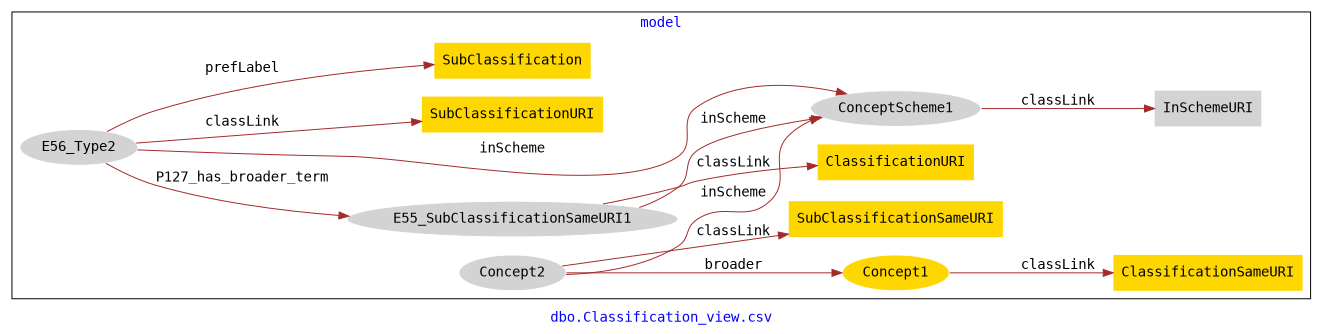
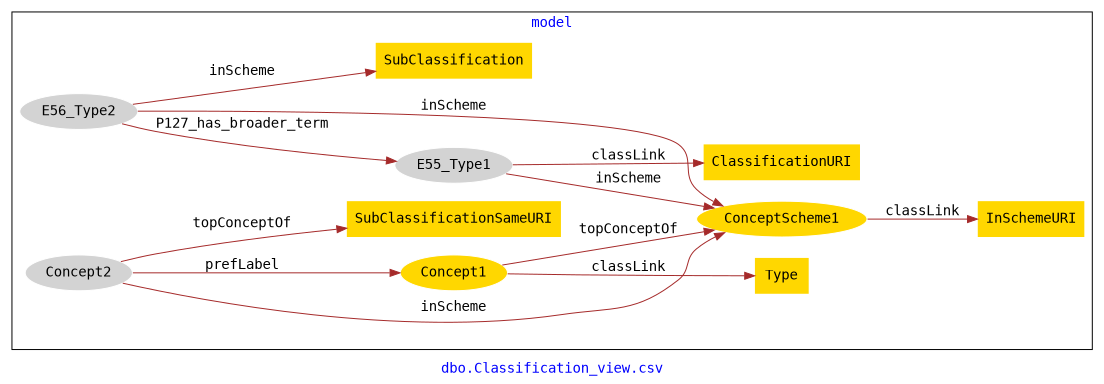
edge "E56_Type2" -> "SubClassification": label "prefLabel" -> "inScheme"
node "ConceptScheme1": fillcolor lightgray -> gold
node "InSchemeURI": fillcolor lightgray -> gold
node "SubClassificationURI": removed
node "E55_SubClassificationSameURI1": label "E55_SubClassificationSameURI1" -> "E55_Type1"
edge "Concept2" -> "SubClassificationSameURI": label "classLink" -> "topConceptOf"
edge "Concept1" -> "ConceptScheme1": added, label "topConceptOf"
edge "Concept2" -> "Concept1": label "broader" -> "prefLabel"
node "ClassificationSameURI": label "ClassificationSameURI" -> "Type"
